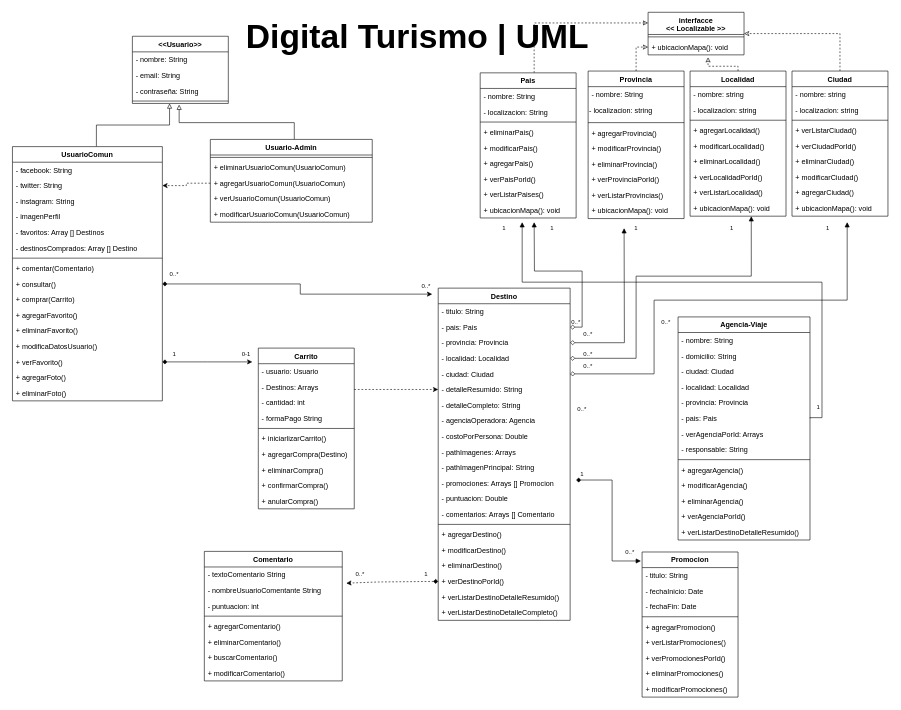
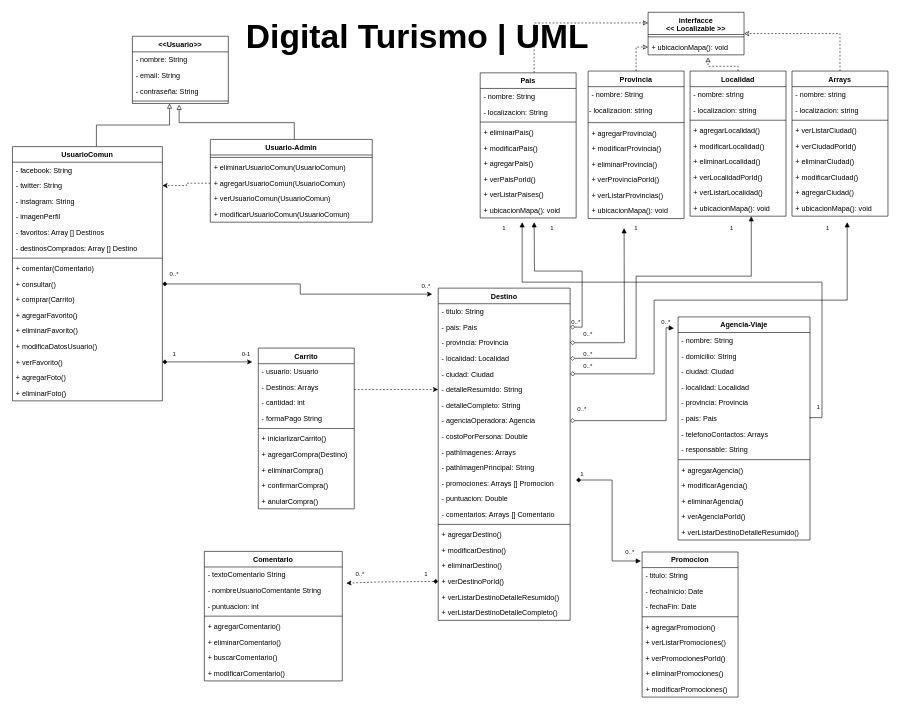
node "Ciudad": label "Ciudad" -> "Arrays"
edge "- agenciaOperadora: Agencia" -- "Agencia-Viaje": added
node "- verAgenciaPorId: Arrays": label "- verAgenciaPorId: Arrays" -> "- telefonoContactos: Arrays"
